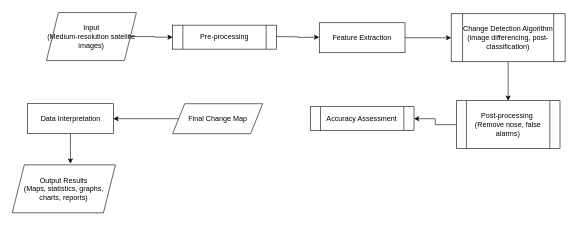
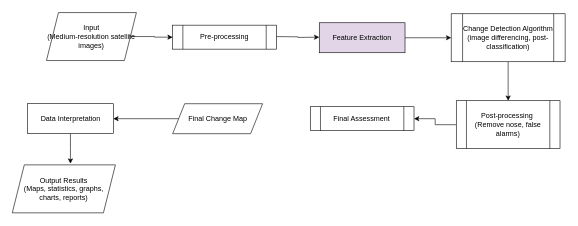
node "Feature Extraction": fillcolor #ffffff -> #e1d5e7
node "Accuracy Assessment": label "Accuracy Assessment" -> "Final Assessment"
